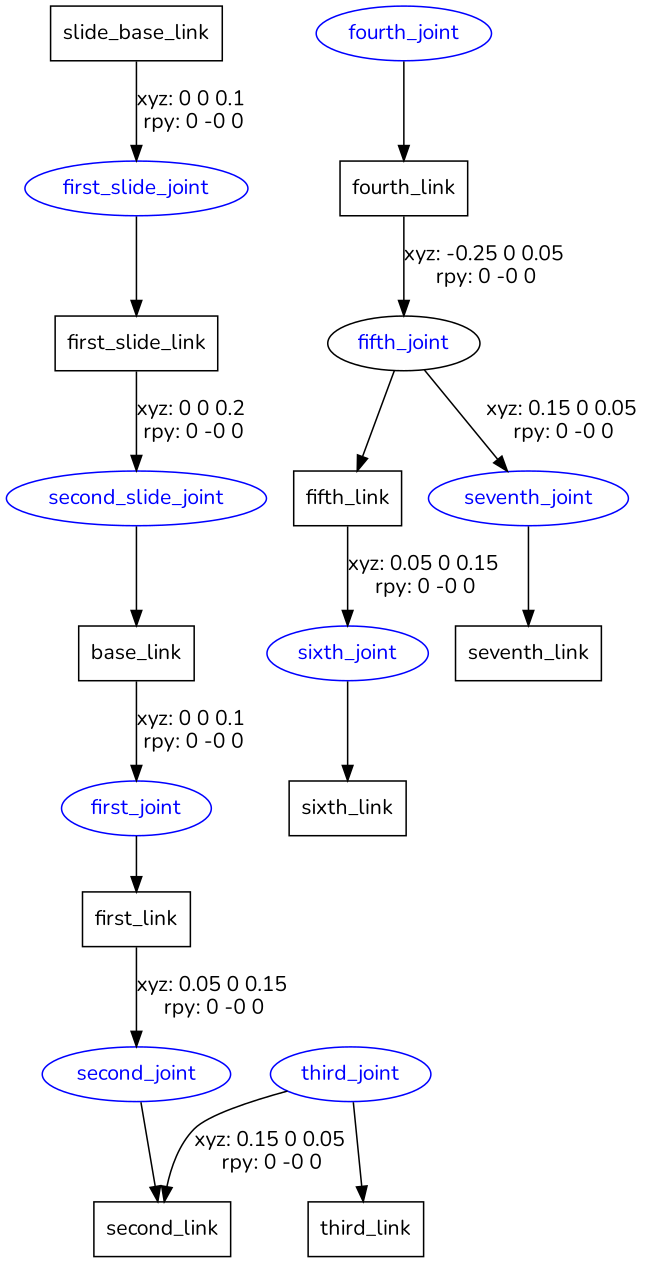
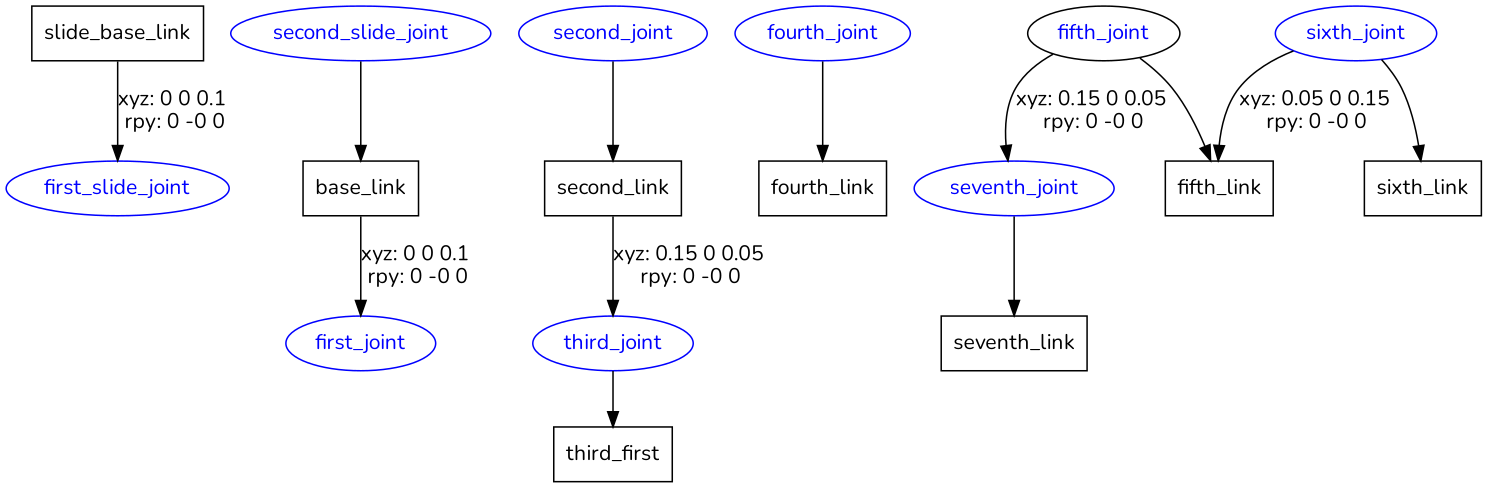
edge "fourth_link" -> "fifth_joint": removed, label "xyz: -0.25 0 0.05 rpy: 0 -0 0"
node "first_slide_link": removed
edge "fifth_link" -> "sixth_joint": reversed
node "first_link": removed
edge "third_joint" -> "second_link": reversed
node "third_link": label "third_link" -> "third_first"
